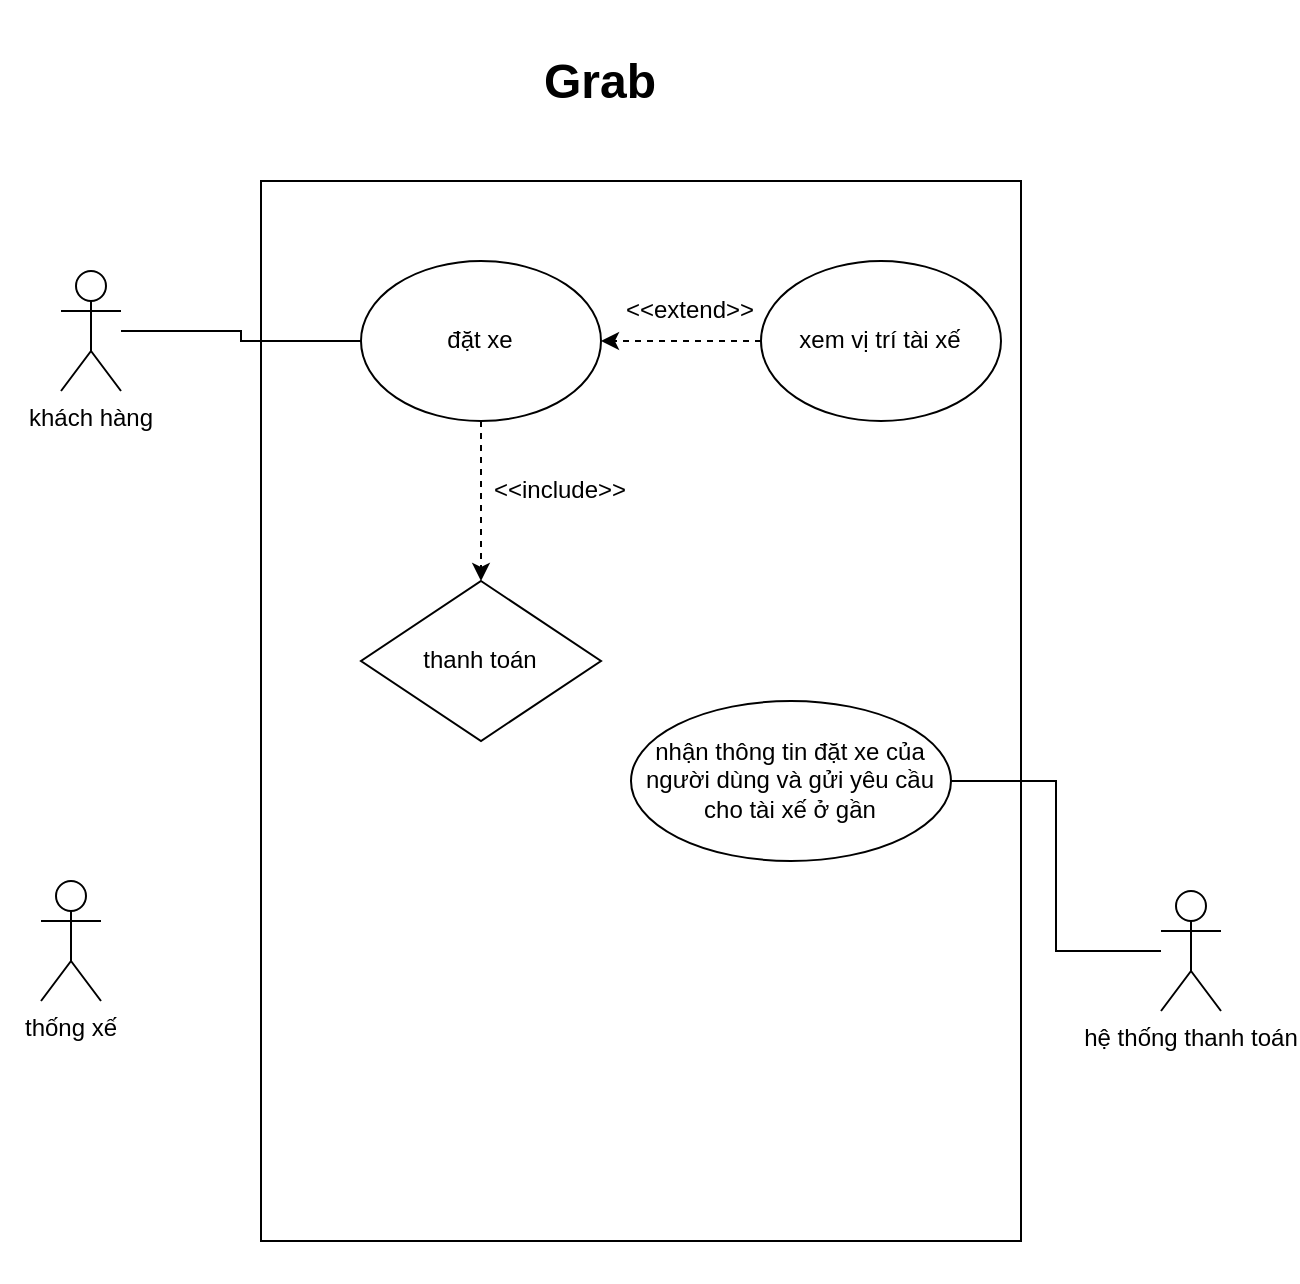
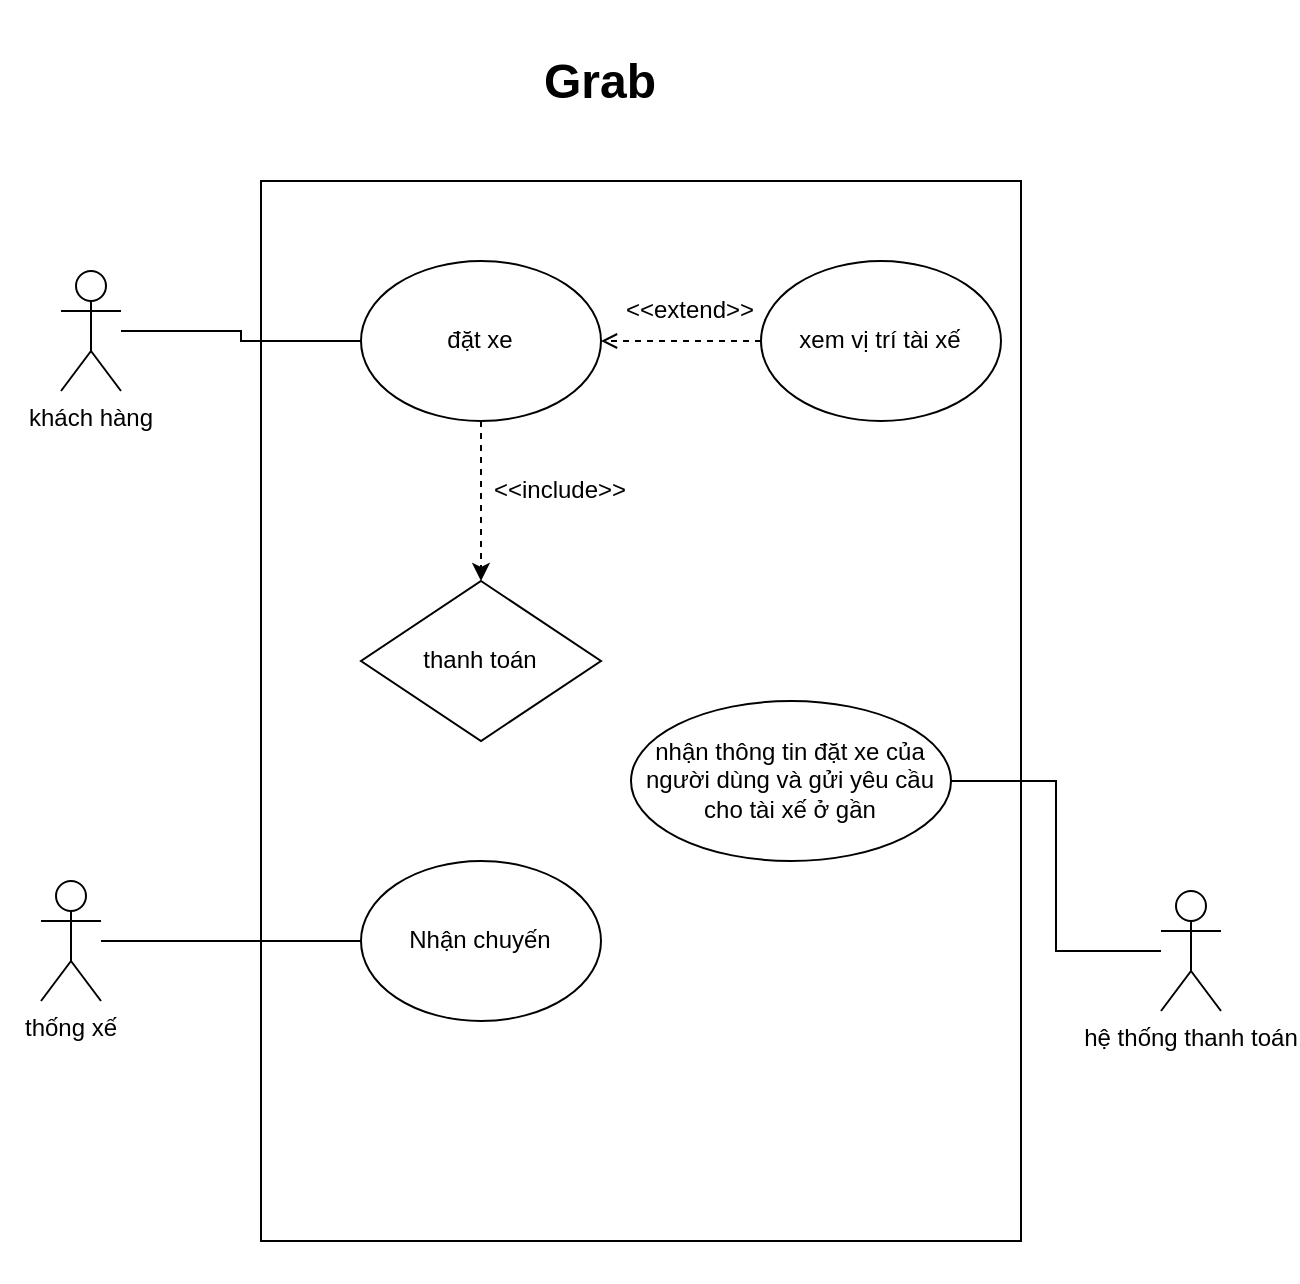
edge "xem vị trí tài xế" -> "đặt xe": arrowhead classic -> open
edge "thống xế" -- "Nhận chuyến": added
node "Nhận chuyến": added
